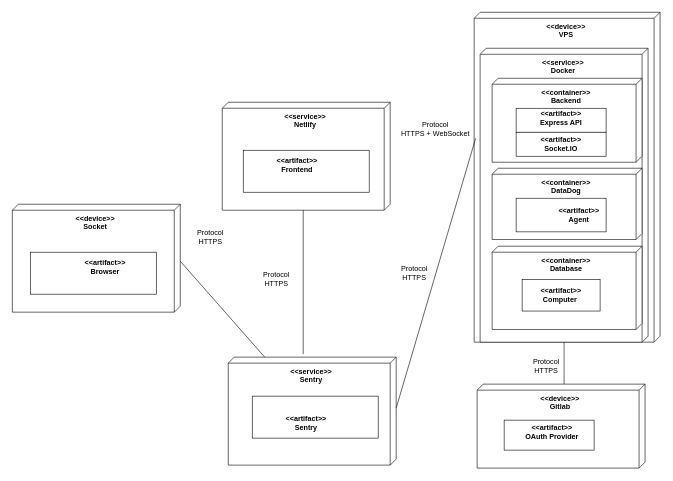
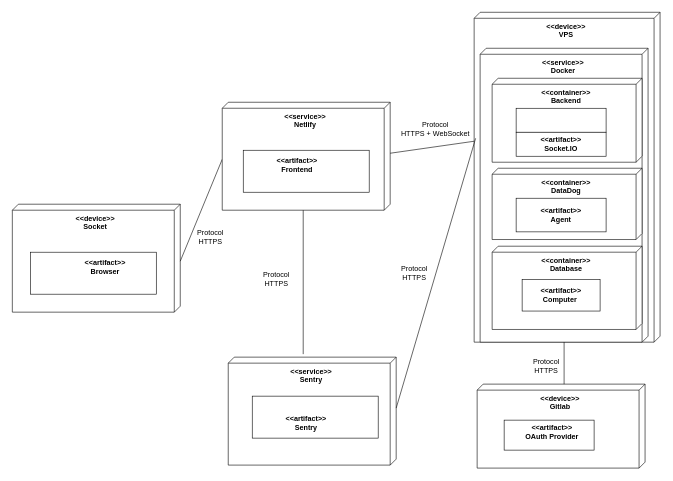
node "<<artifact>> Express API": removed
edge "<<service>>Netlify" -- "<<device>>VPS": added
node "<<artifact>> Agent": moved (579, 215) -> (561, 215)
edge "<<device>>Socket" -- "<<service>>Sentry": now "<<device>>Socket" -- "<<service>>Netlify"
